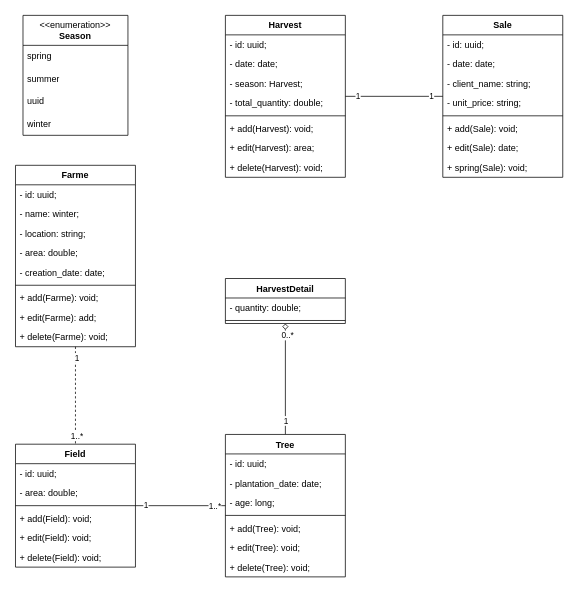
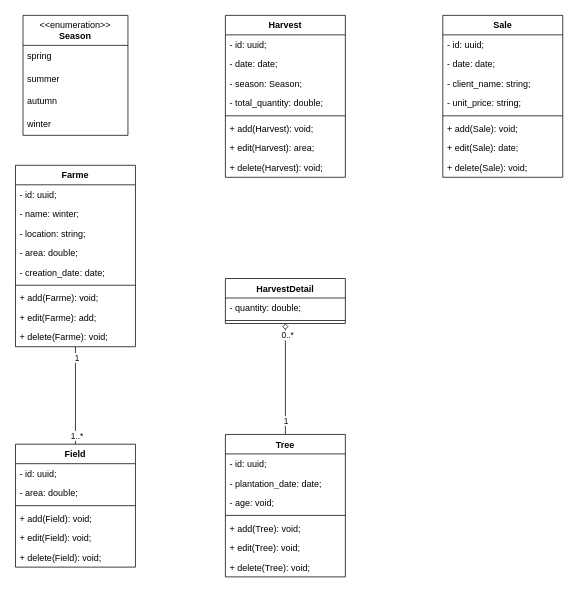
node "- season: Harvest;": label "- season: Harvest;" -> "- season: Season;"
edge "Harvest" -- "Sale": removed, labels "1", "1"
node "uuid": label "uuid" -> "autumn"
node "+ spring(Sale): void;": label "+ spring(Sale): void;" -> "+ delete(Sale): void;"
edge "Farme" -- "Field": style dashed -> solid
node "- age: long;": label "- age: long;" -> "- age: void;"
edge "Field" -- "Tree": removed, labels "1", "1..*"
